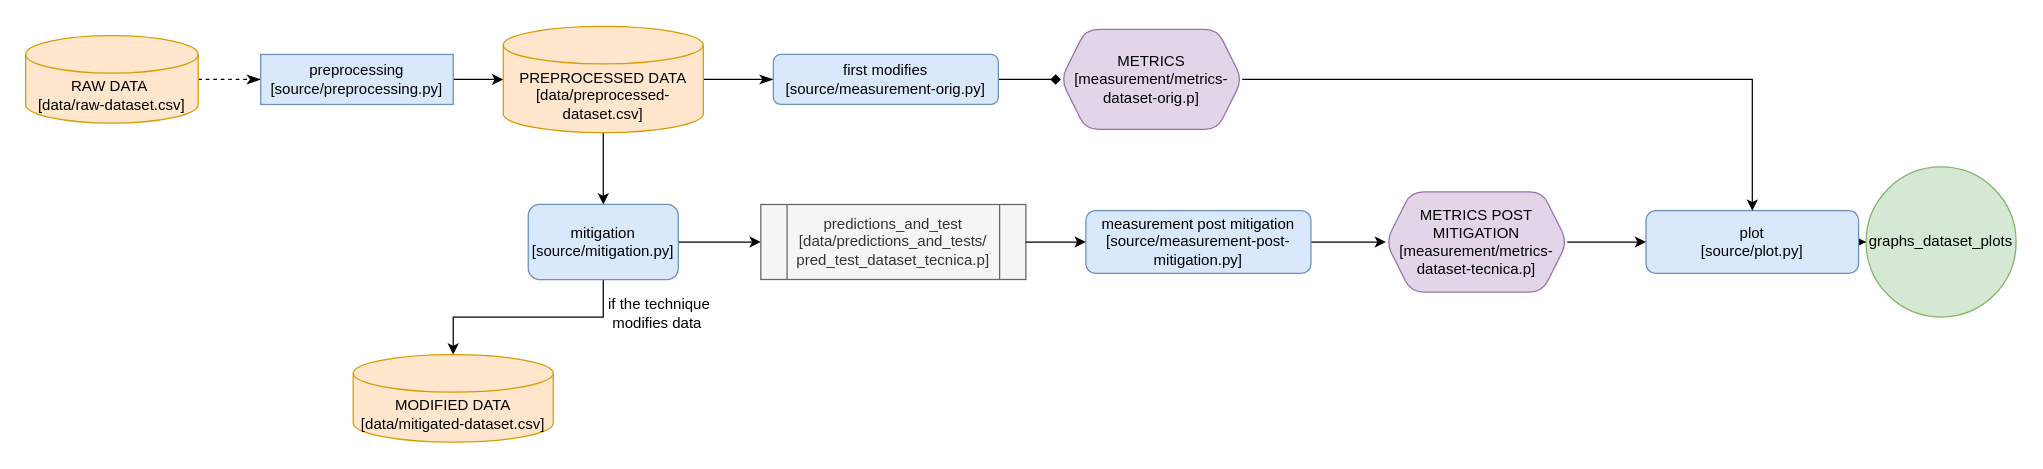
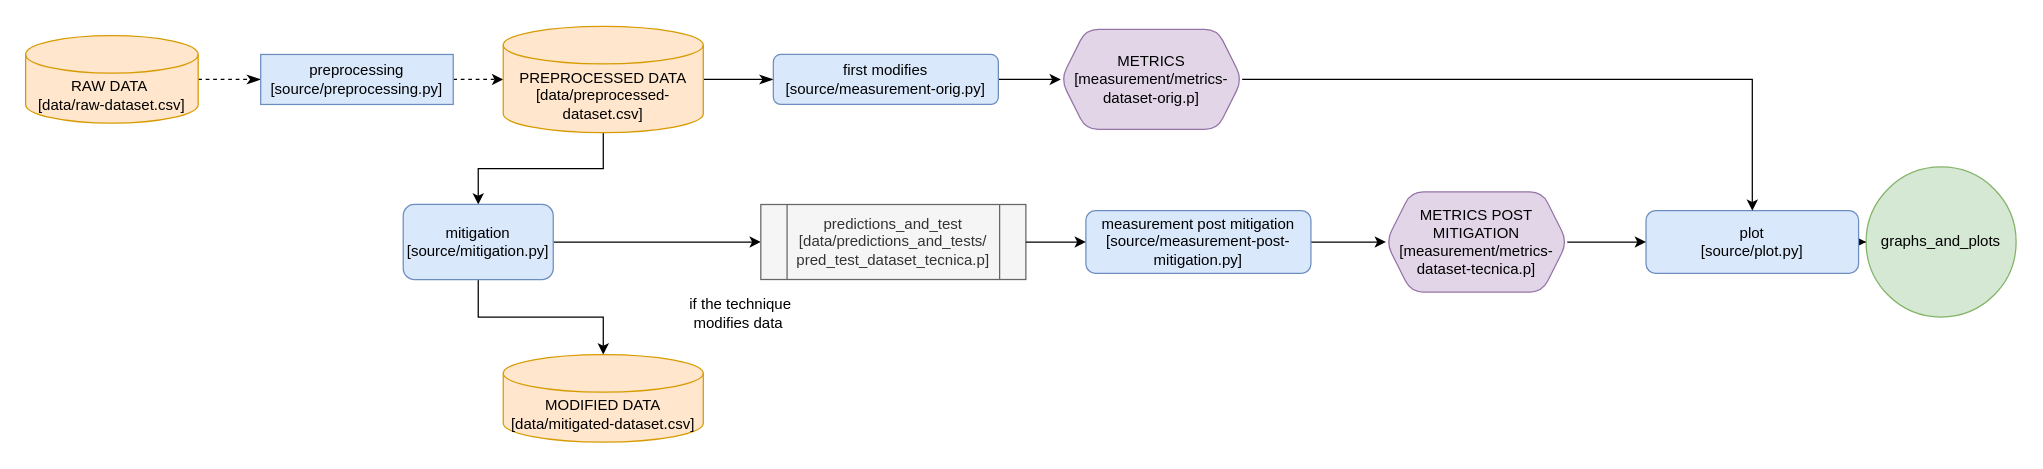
edge "preprocessing [source/preprocessing.py]" -> "PREPROCESSED DATA [data/preprocessed-dataset.csv]": style solid -> dashed
edge "first modifies [source/measurement-orig.py]" -> "METRICS [measurement/metrics-dataset-orig.p]": arrowhead diamond -> classic
node "mitigation [source/mitigation.py]": moved (603, 242) -> (478, 242)
node "graphs_dataset_plots": label "graphs_dataset_plots" -> "graphs_and_plots"
node "if the technique modifies data": moved (659, 313) -> (741, 313)
node "MODIFIED DATA [data/mitigated-dataset.csv]": moved (453, 398) -> (603, 398)
